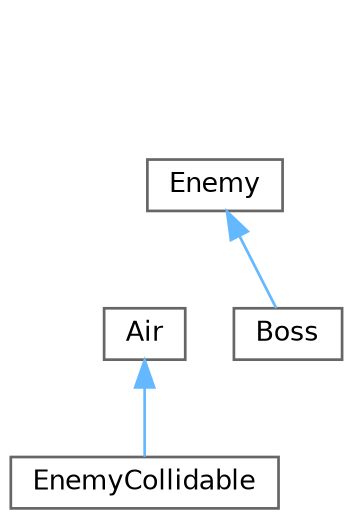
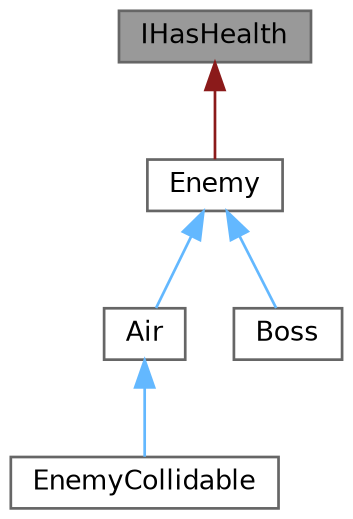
node "IHasHealth": added
edge "Air" -> "Enemy": added
